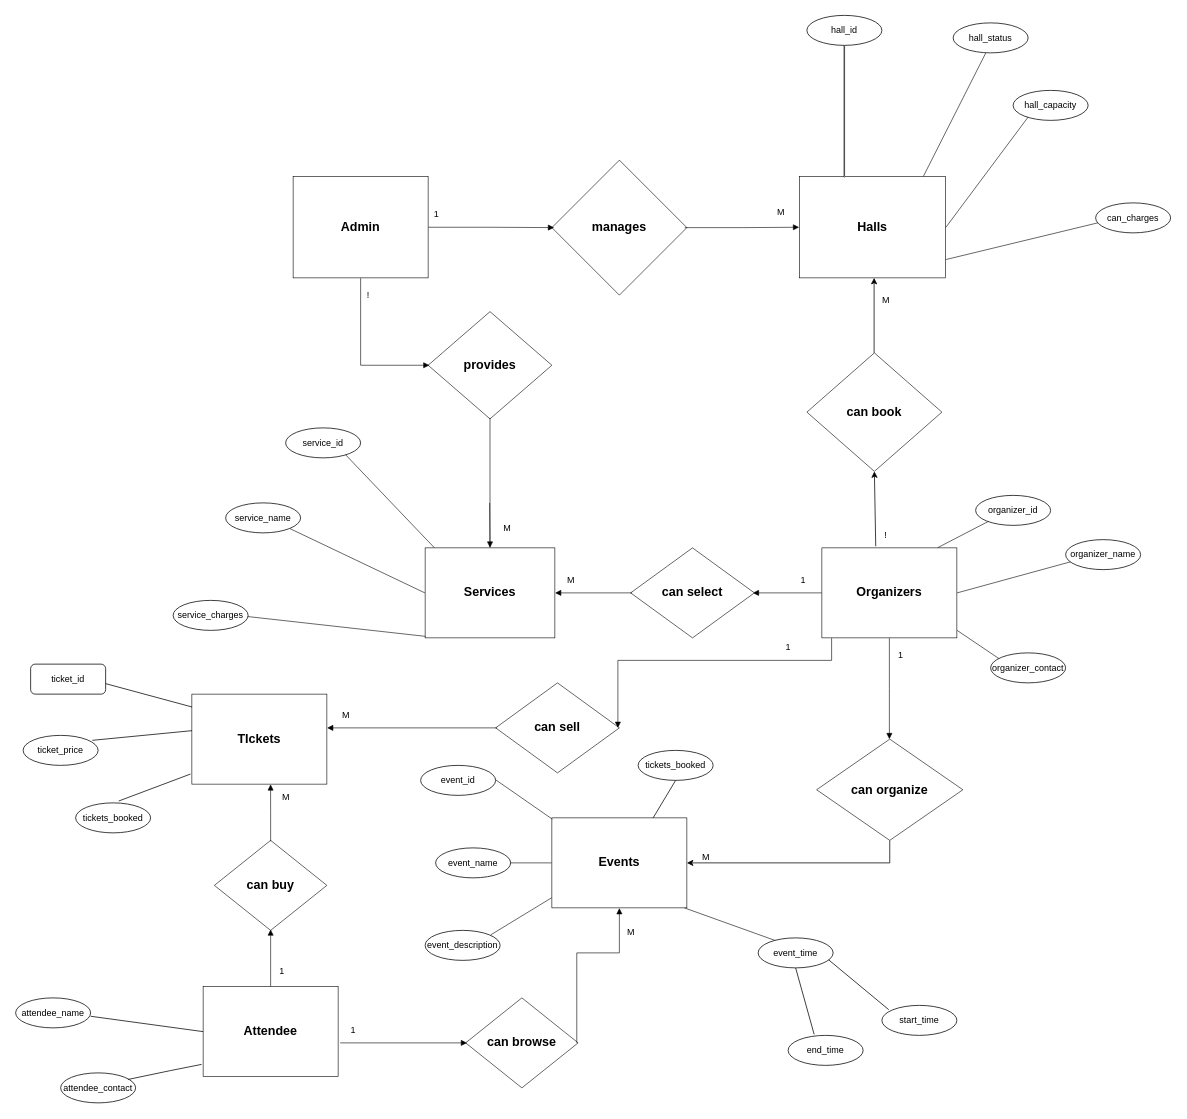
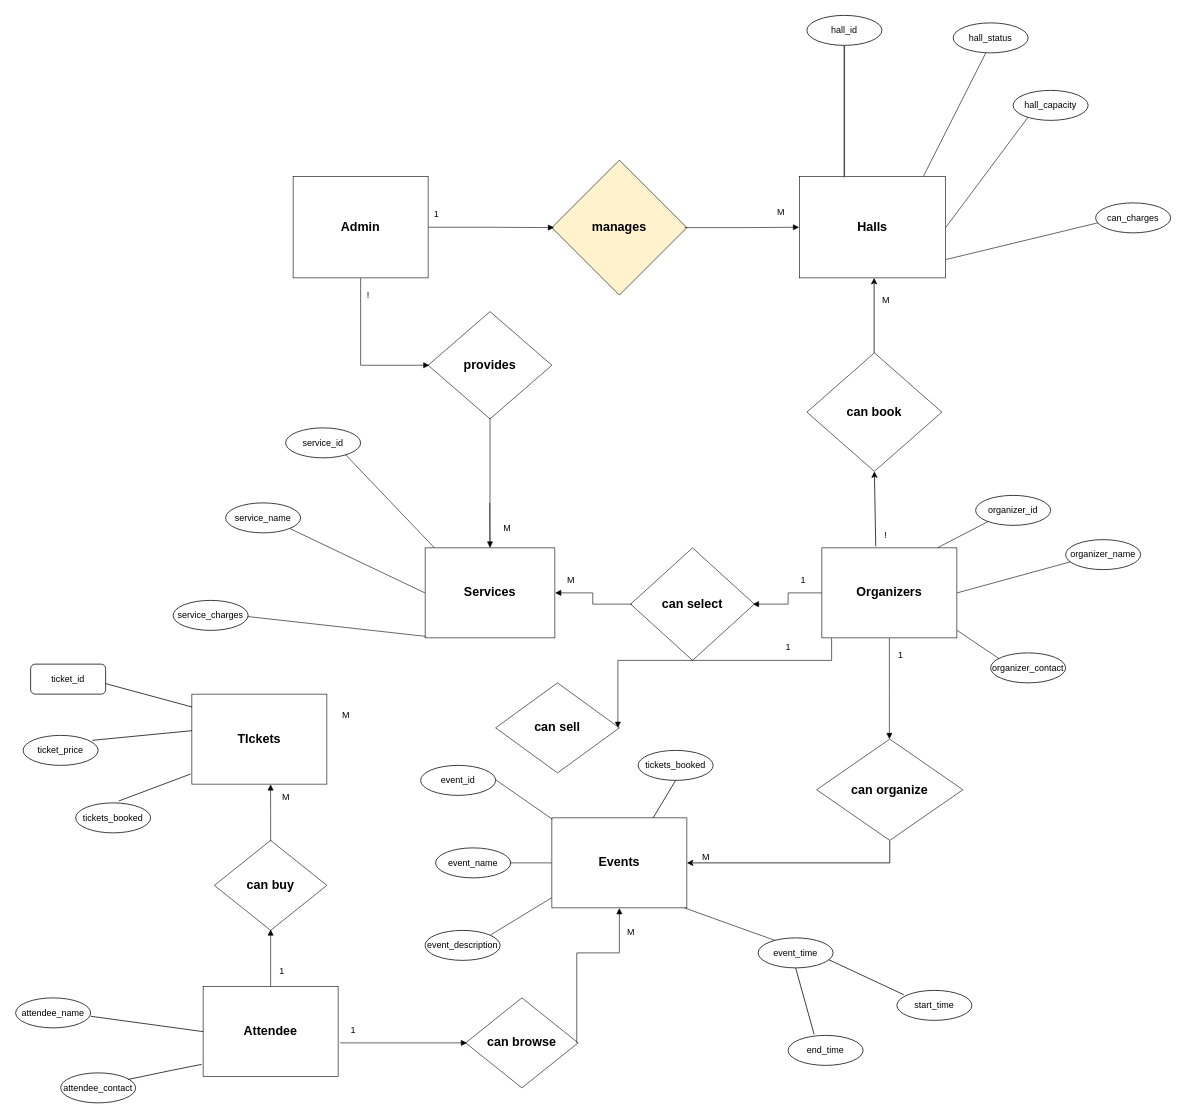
node "manages": fillcolor #ffffff -> #fff2cc
node "can select": size 124x90 -> 124x113
edge "can sell" -> "TIckets": removed
node "start_time": moved (919, 1020) -> (934, 1005)
